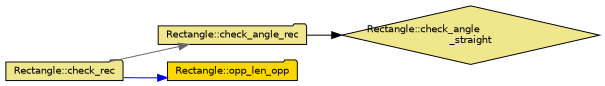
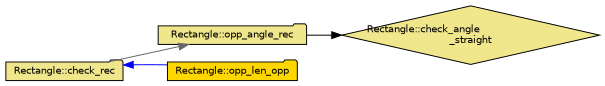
node "Rectangle::check_angle_rec": label "Rectangle::check_angle_rec" -> "Rectangle::opp_angle_rec"
edge "Rectangle::check_rec" -> "Rectangle::opp_len_opp": reversed
